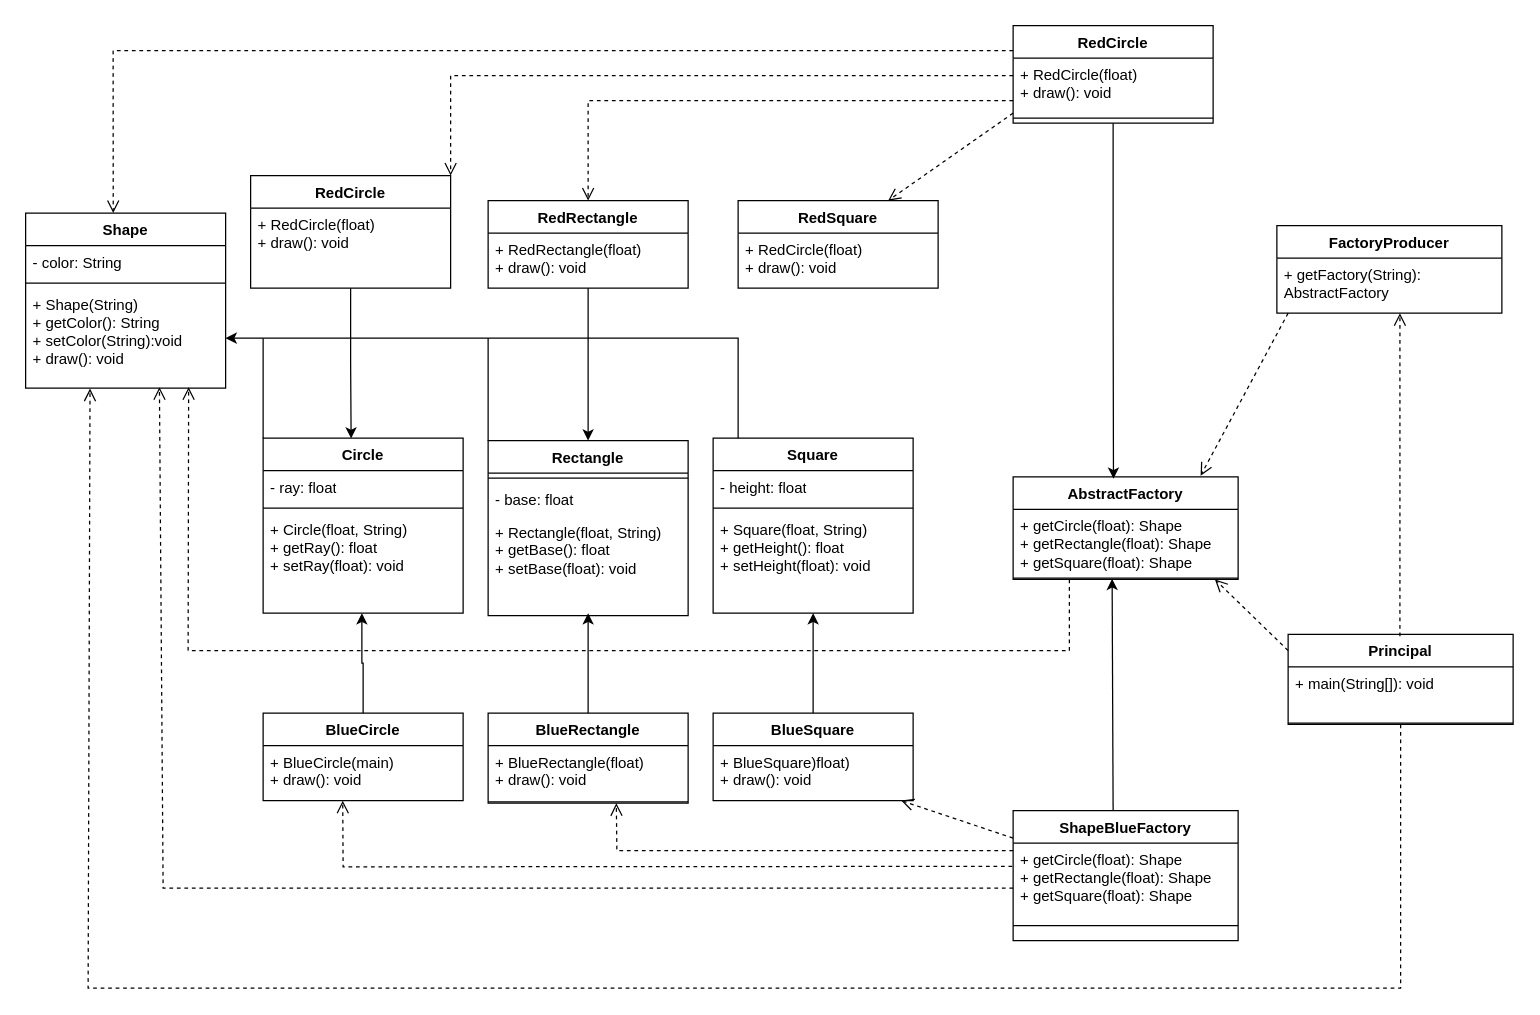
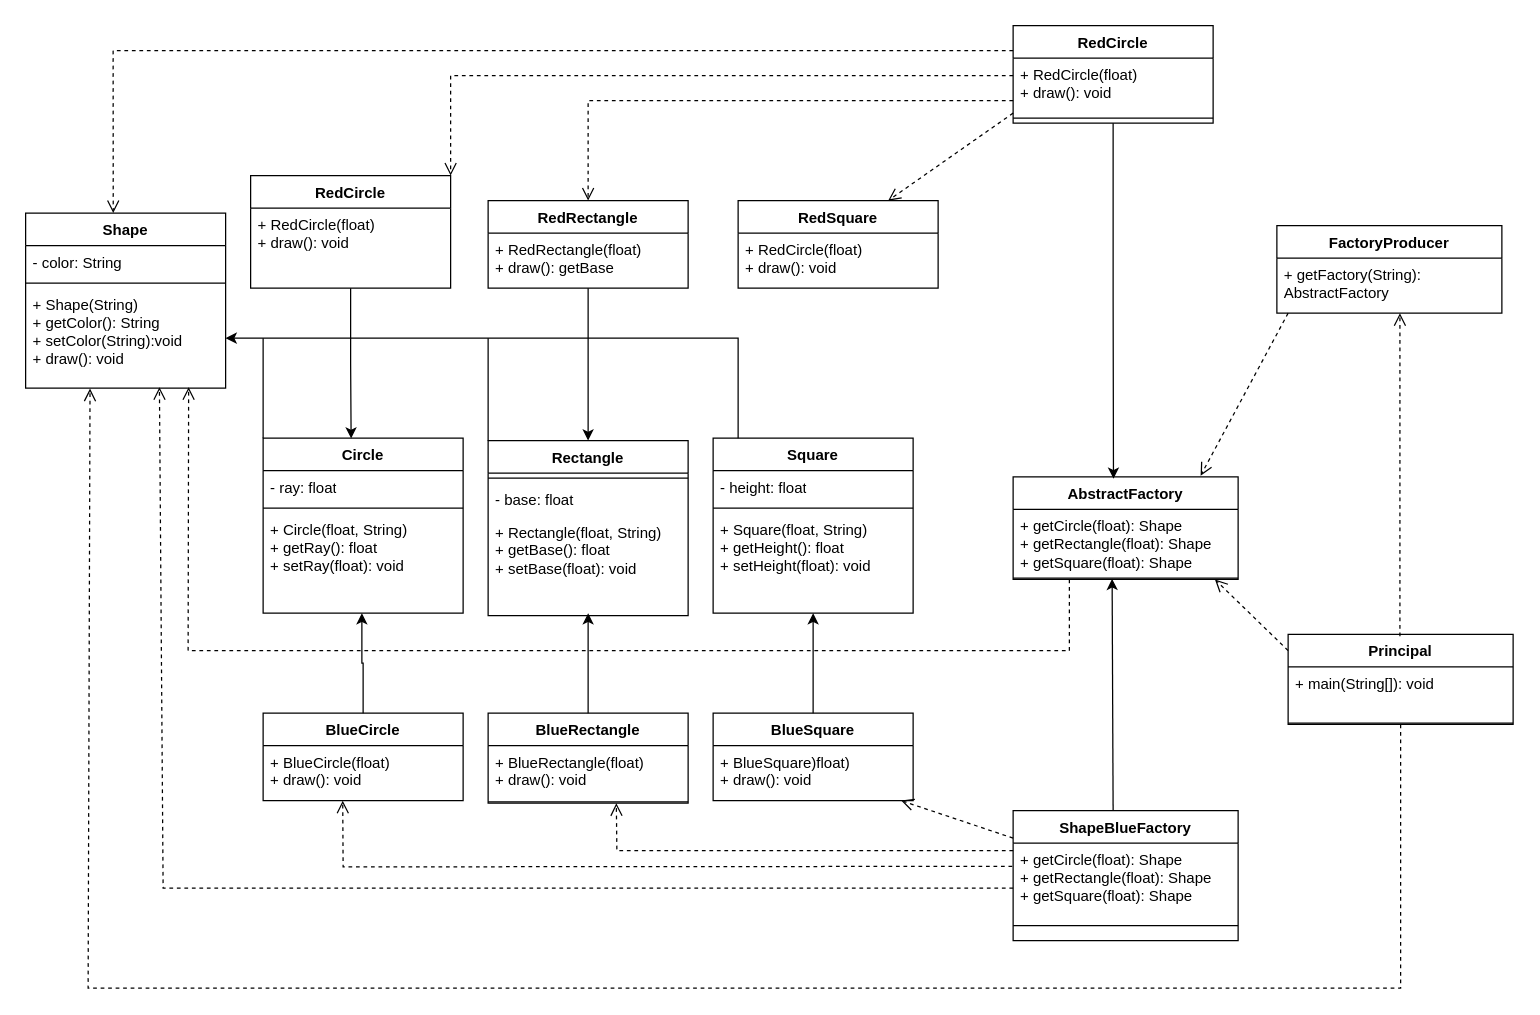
node "+ RedRectangle(float) + draw(): void": label "+ RedRectangle(float) + draw(): void" -> "+ RedRectangle(float) + draw(): getBase"
node "+ BlueCircle(main) + draw(): void": label "+ BlueCircle(main) + draw(): void" -> "+ BlueCircle(float) + draw(): void"
